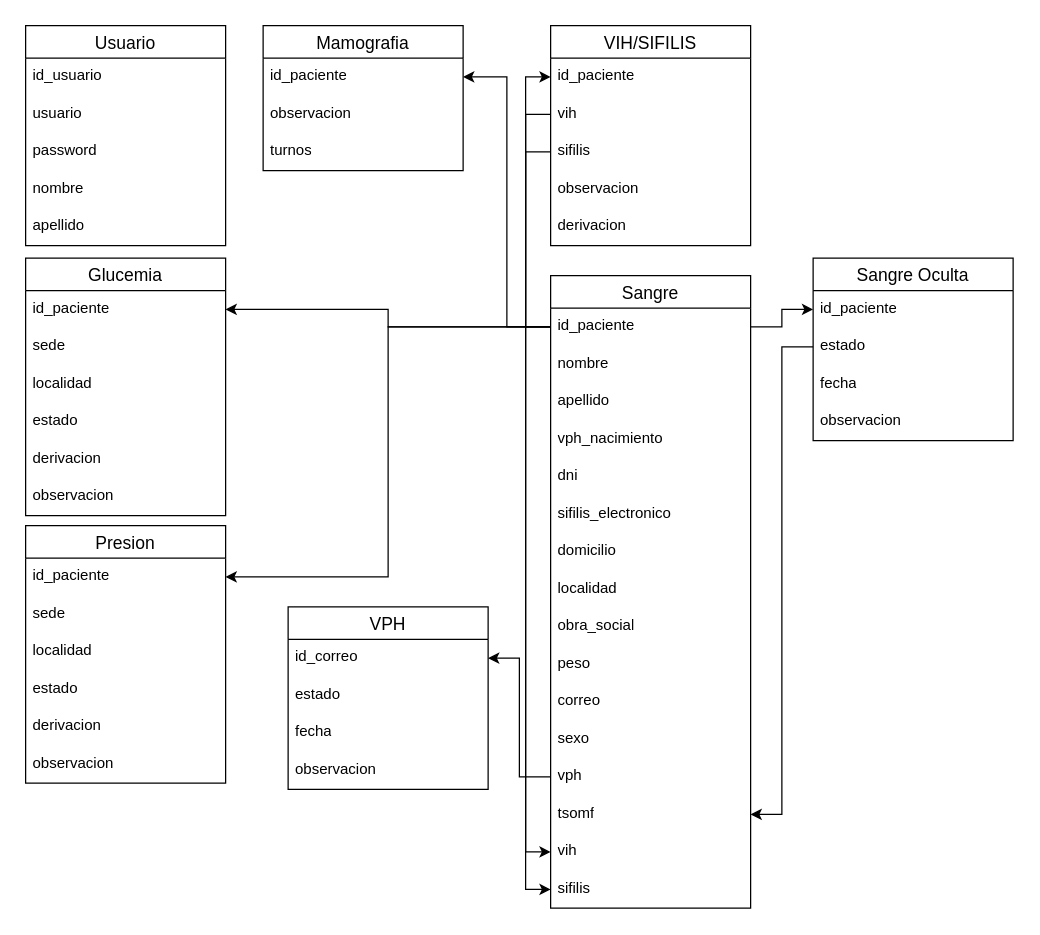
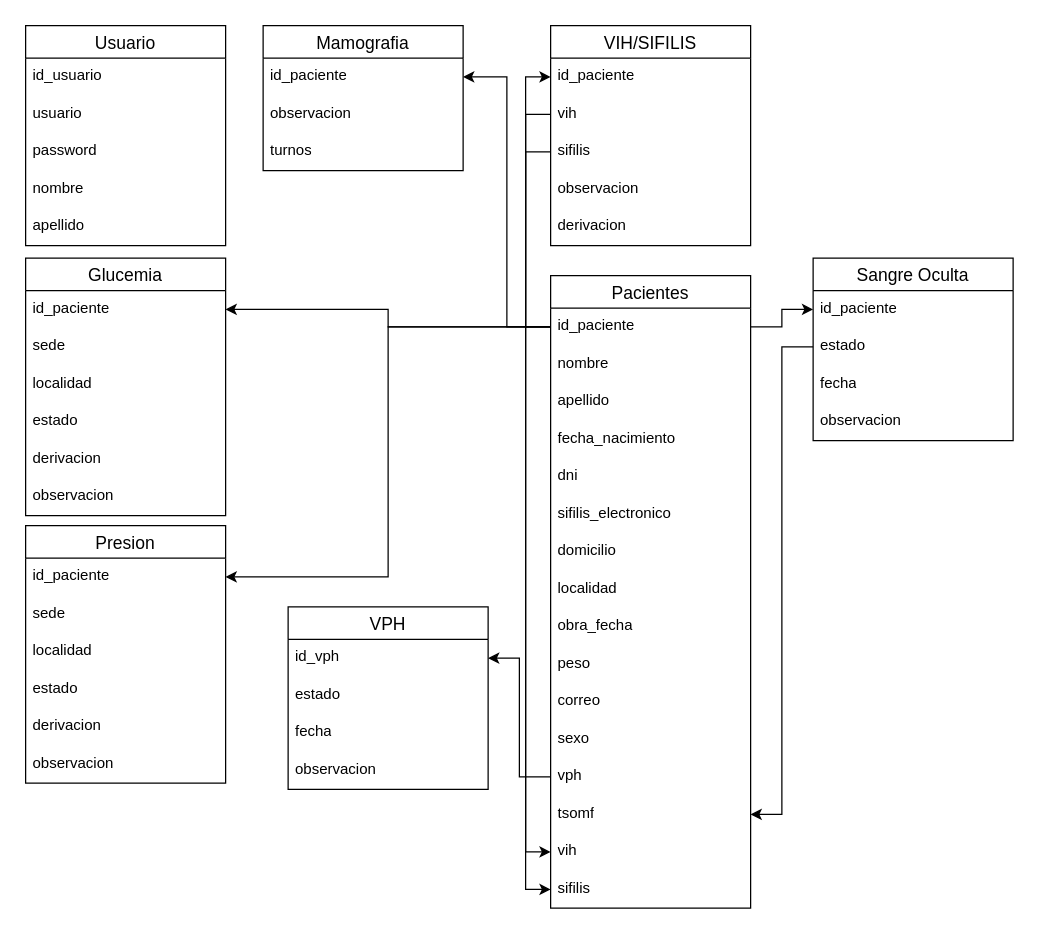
node "Sangre": label "Sangre" -> "Pacientes"
node "vph_nacimiento": label "vph_nacimiento" -> "fecha_nacimiento"
node "obra_social": label "obra_social" -> "obra_fecha"
node "id_correo": label "id_correo" -> "id_vph"
